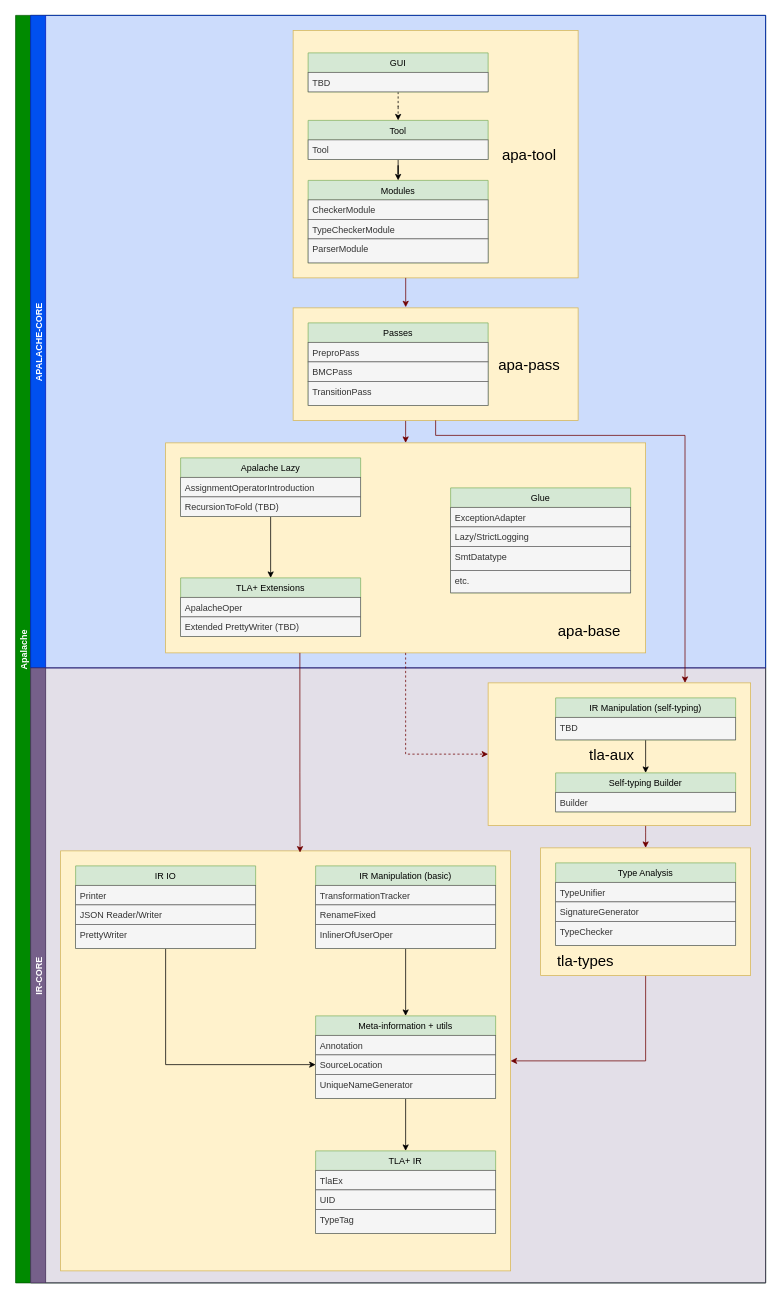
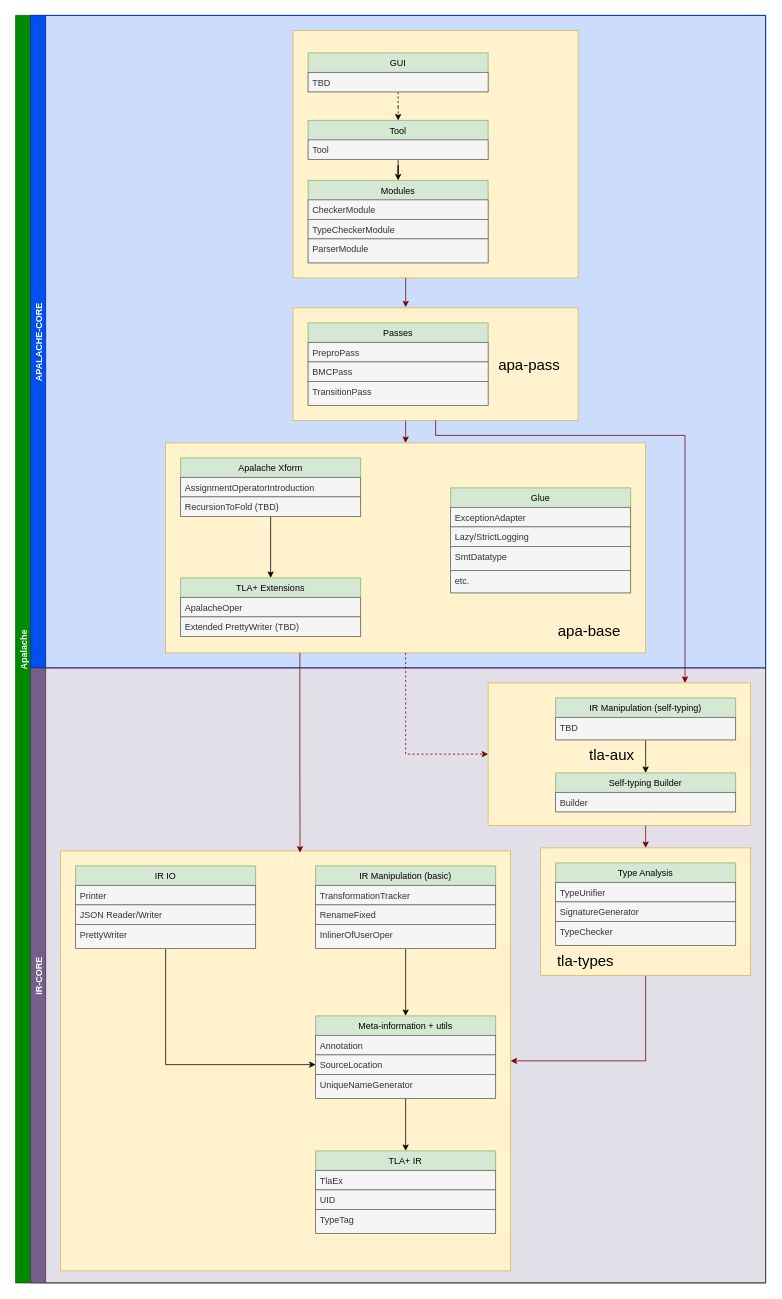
node "apa-tool": removed
node "Apalache Lazy": label "Apalache Lazy" -> "Apalache Xform"
